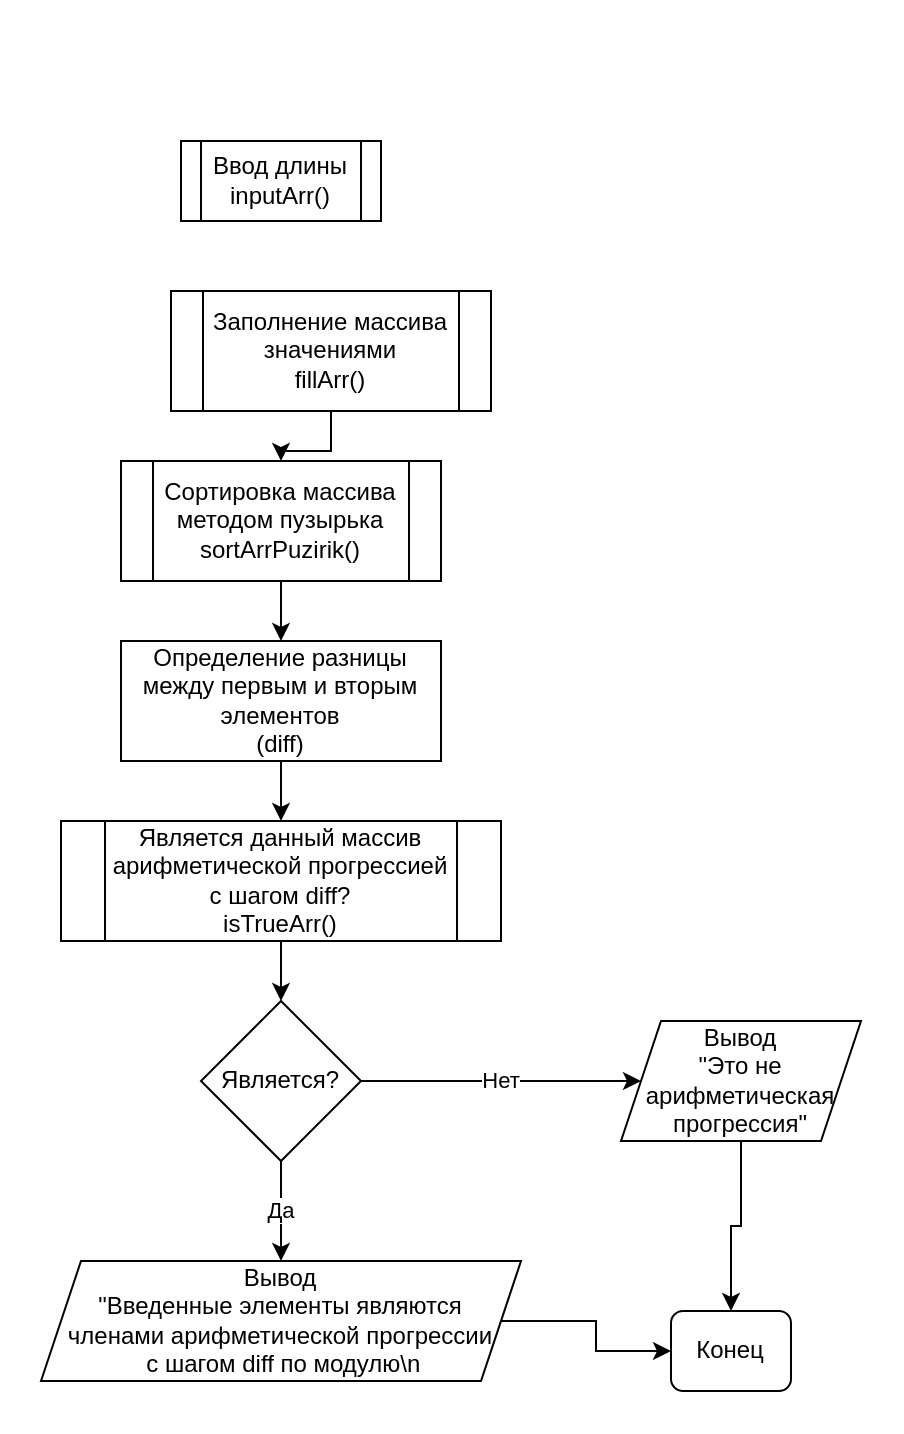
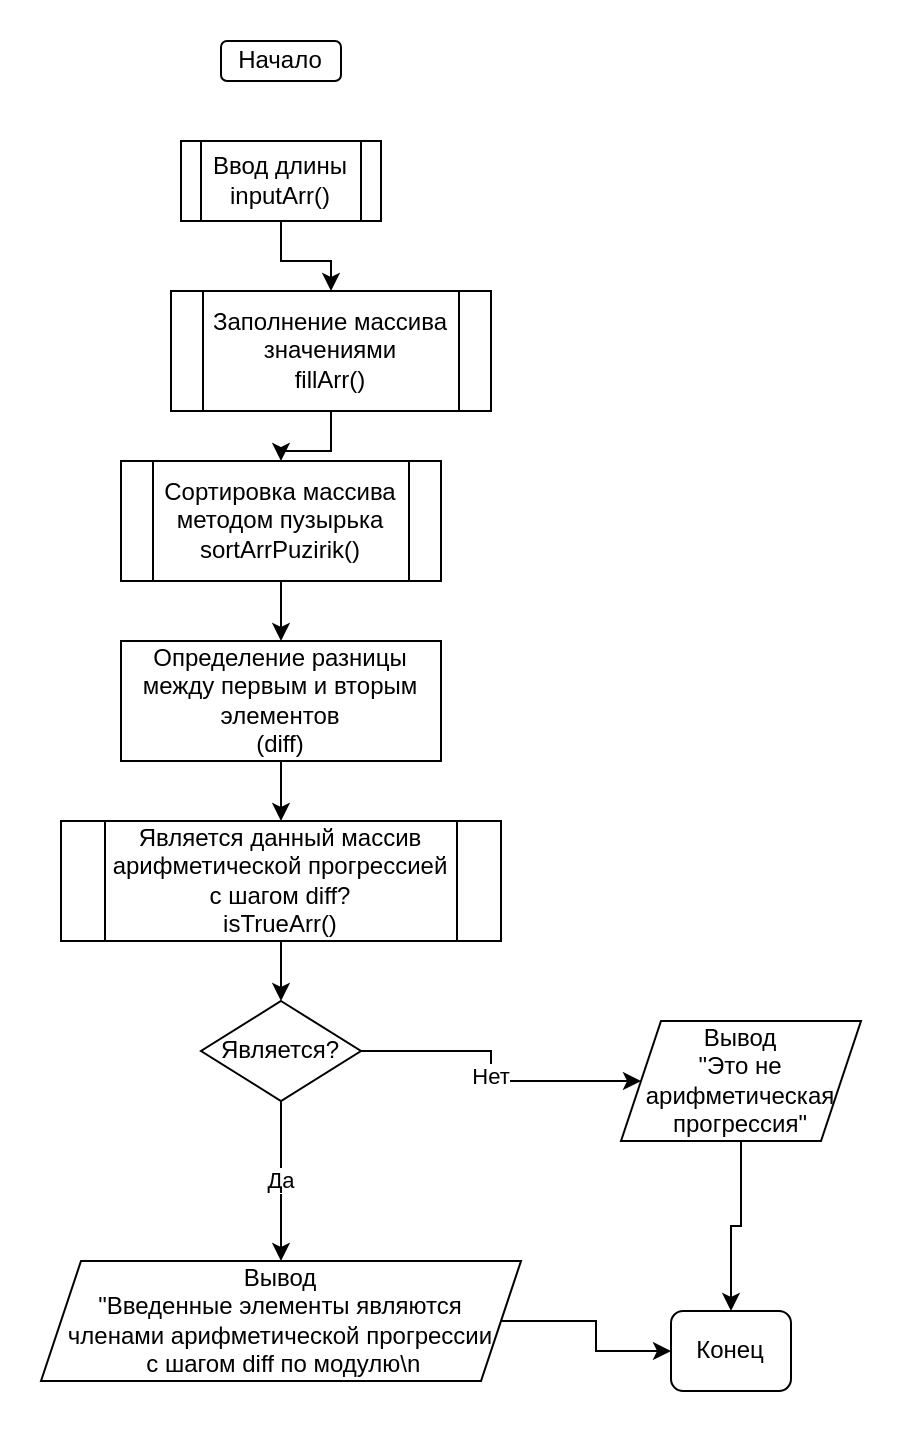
node "Начало": added
edge "Ввод длины inputArr()" -> "Заполнение массива значениями fillArr()": added
node "Является?": size 160x160 -> 160x100
